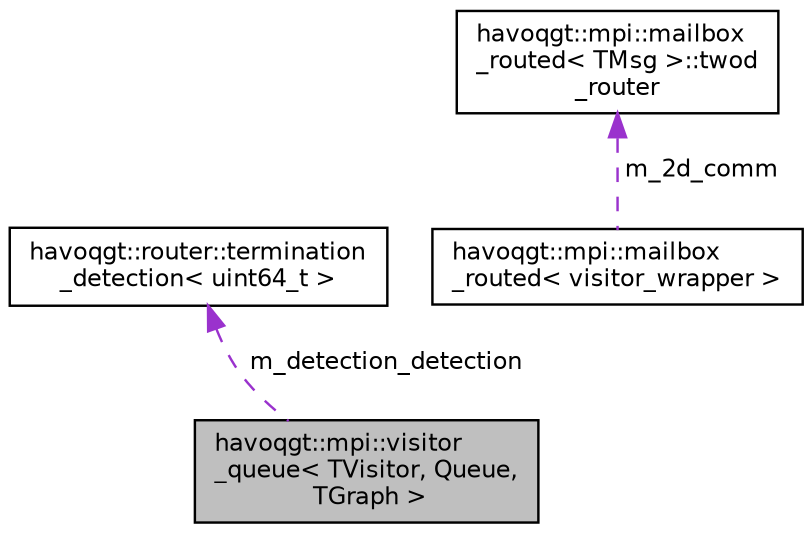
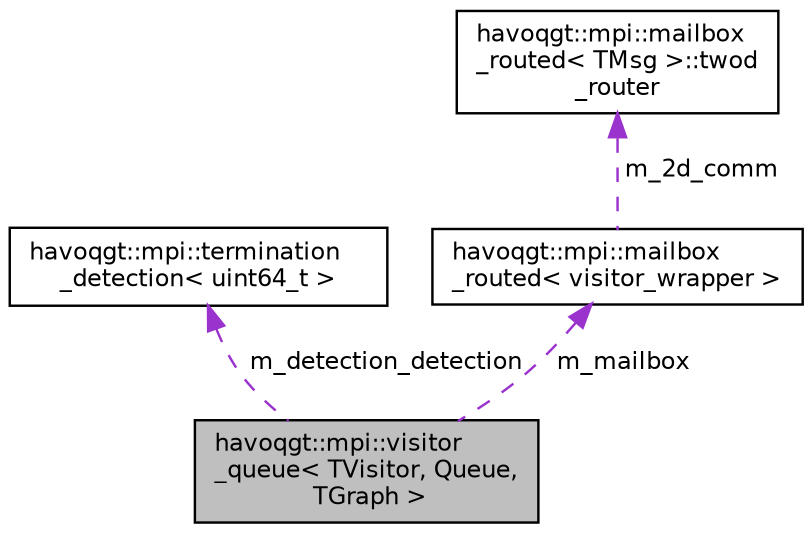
node "havoqgt::router::termination _detection< uint64_t >": label "havoqgt::router::termination _detection< uint64_t >" -> "havoqgt::mpi::termination _detection< uint64_t >"
edge "havoqgt::mpi::visitor _queue< TVisitor, Queue, TGraph >" -> "havoqgt::mpi::mailbox _routed< visitor_wrapper >": added, label "m_mailbox"
